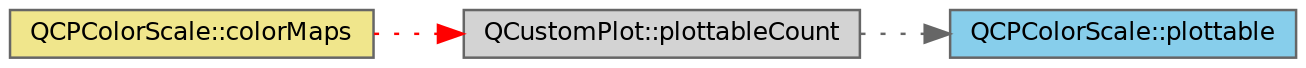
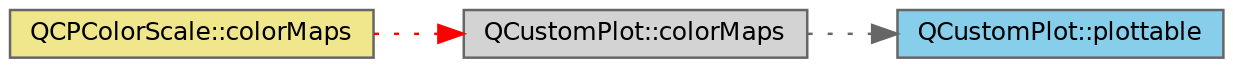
node "QCustomPlot::plottableCount": label "QCustomPlot::plottableCount" -> "QCustomPlot::colorMaps"
node "QCPColorScale::plottable": label "QCPColorScale::plottable" -> "QCustomPlot::plottable"
